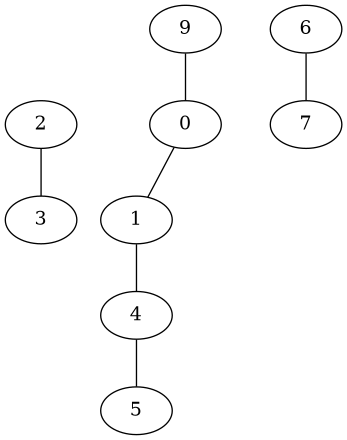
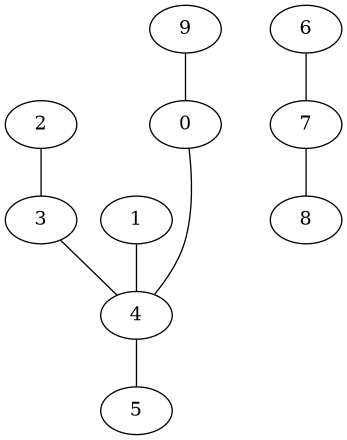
edge "0" -- "1": now "0" -- "4"
node "8": added
edge "3" -- "4": added
